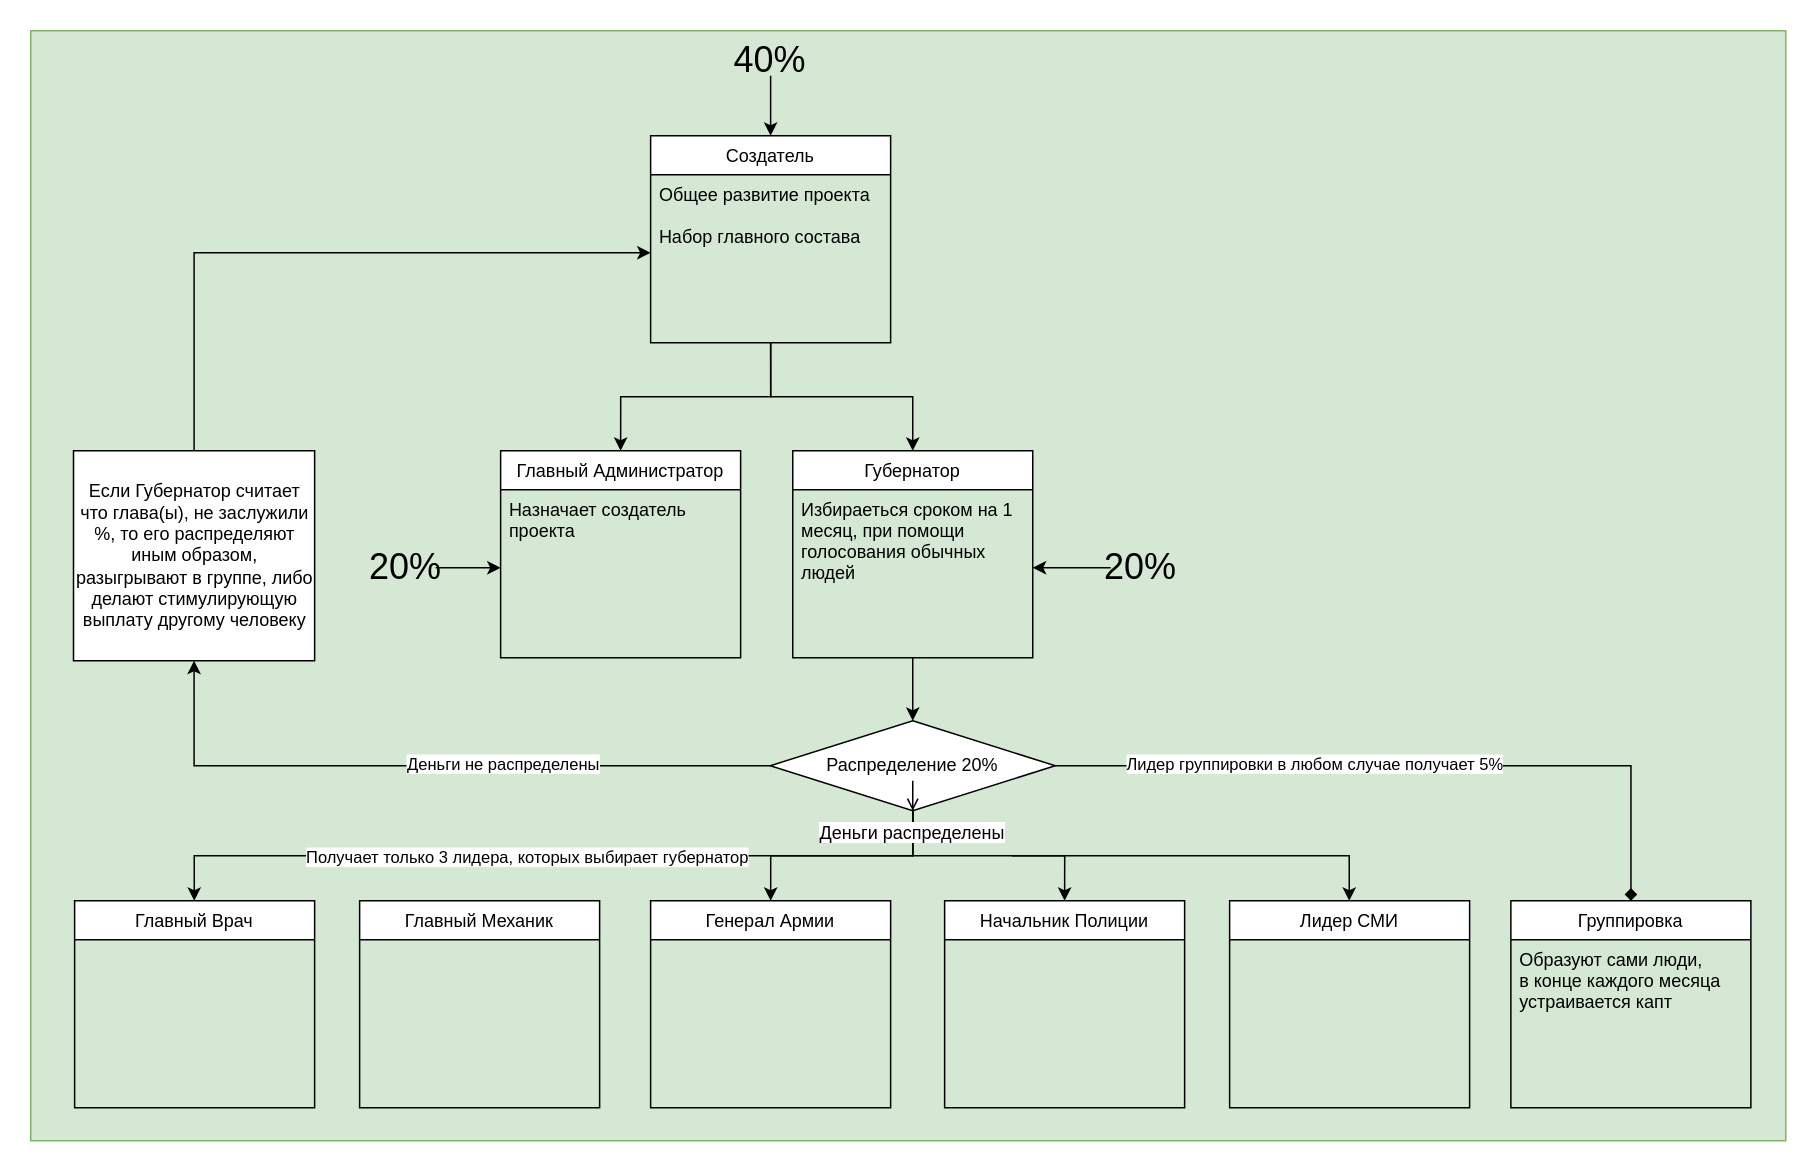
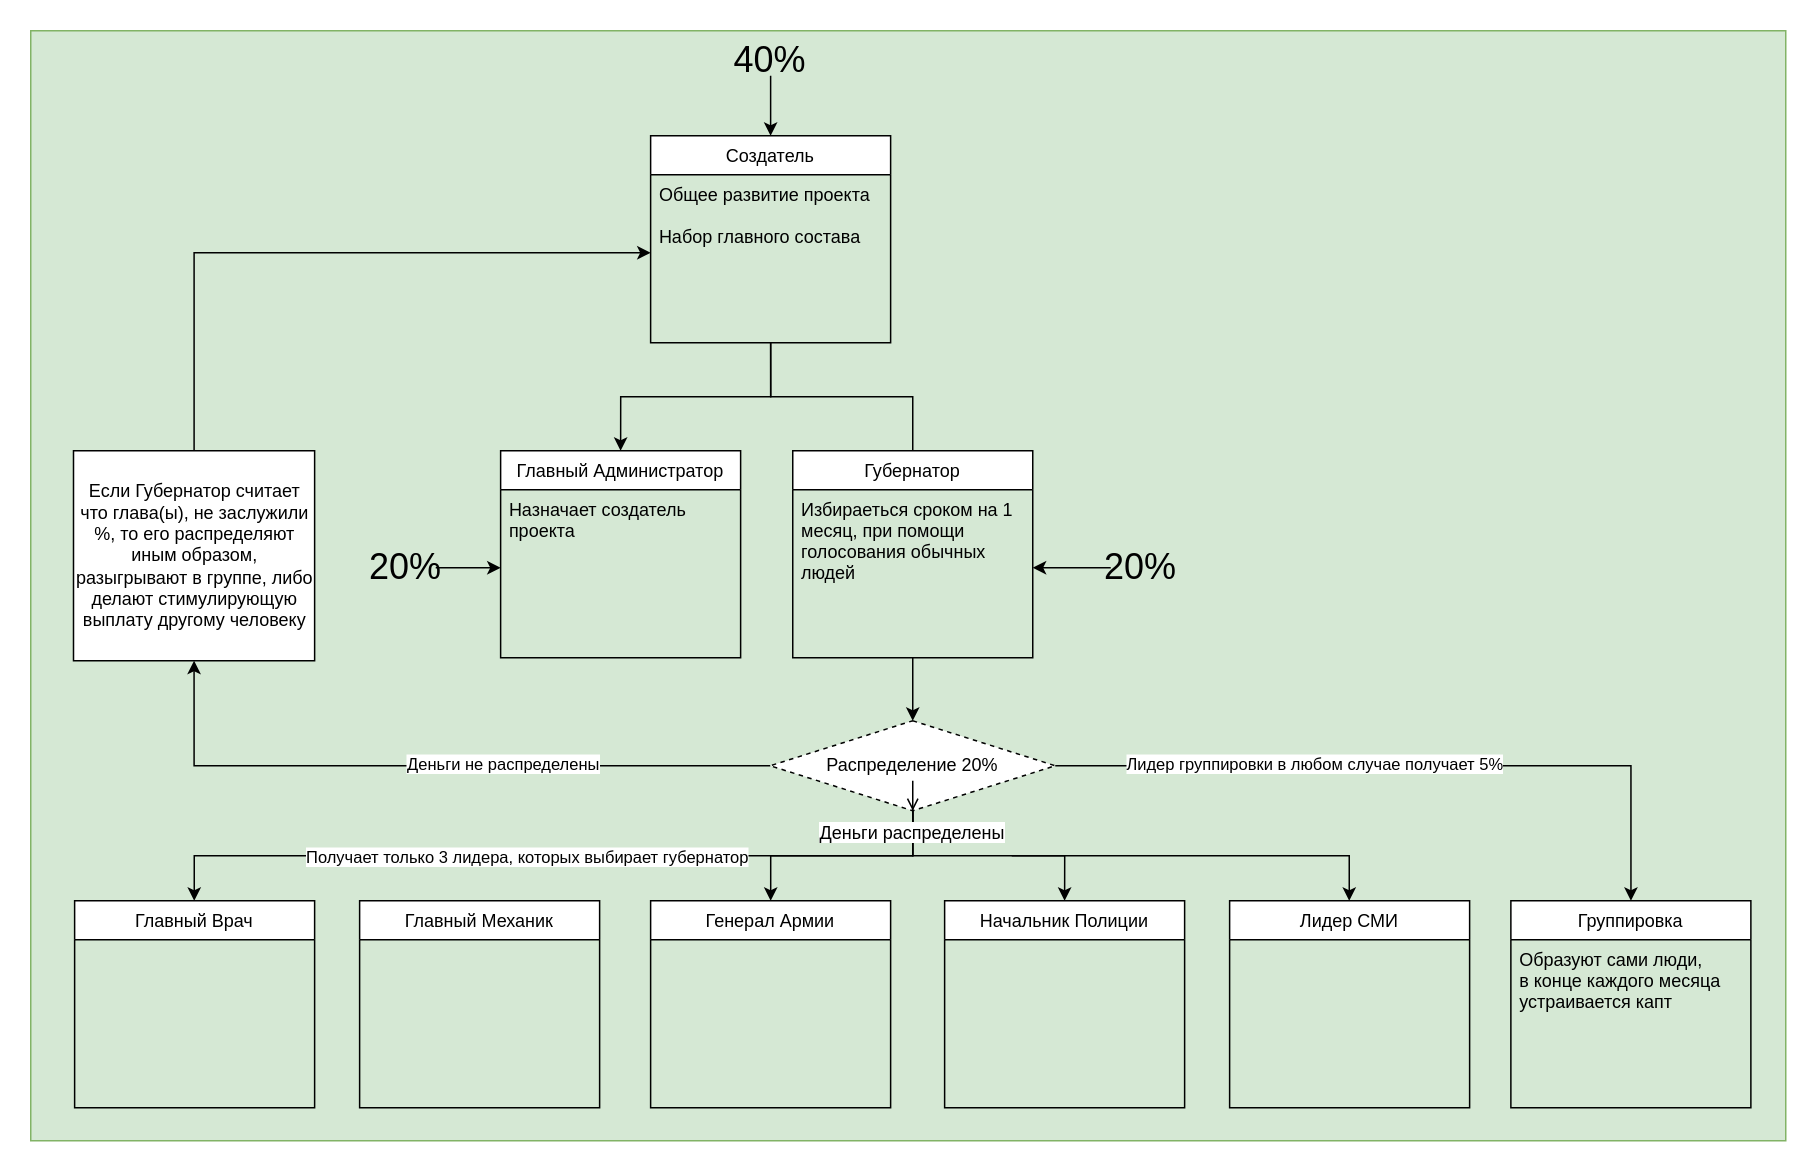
edge "Создатель" -> "Губернатор": arrowhead classic -> none
node "Распределение 20%": style solid -> dashed
edge "Распределение 20%" -> "Группировка": arrowhead diamond -> classic
